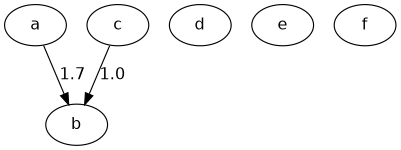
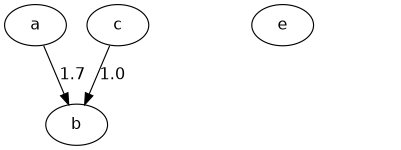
node "d": removed
node "f": removed
